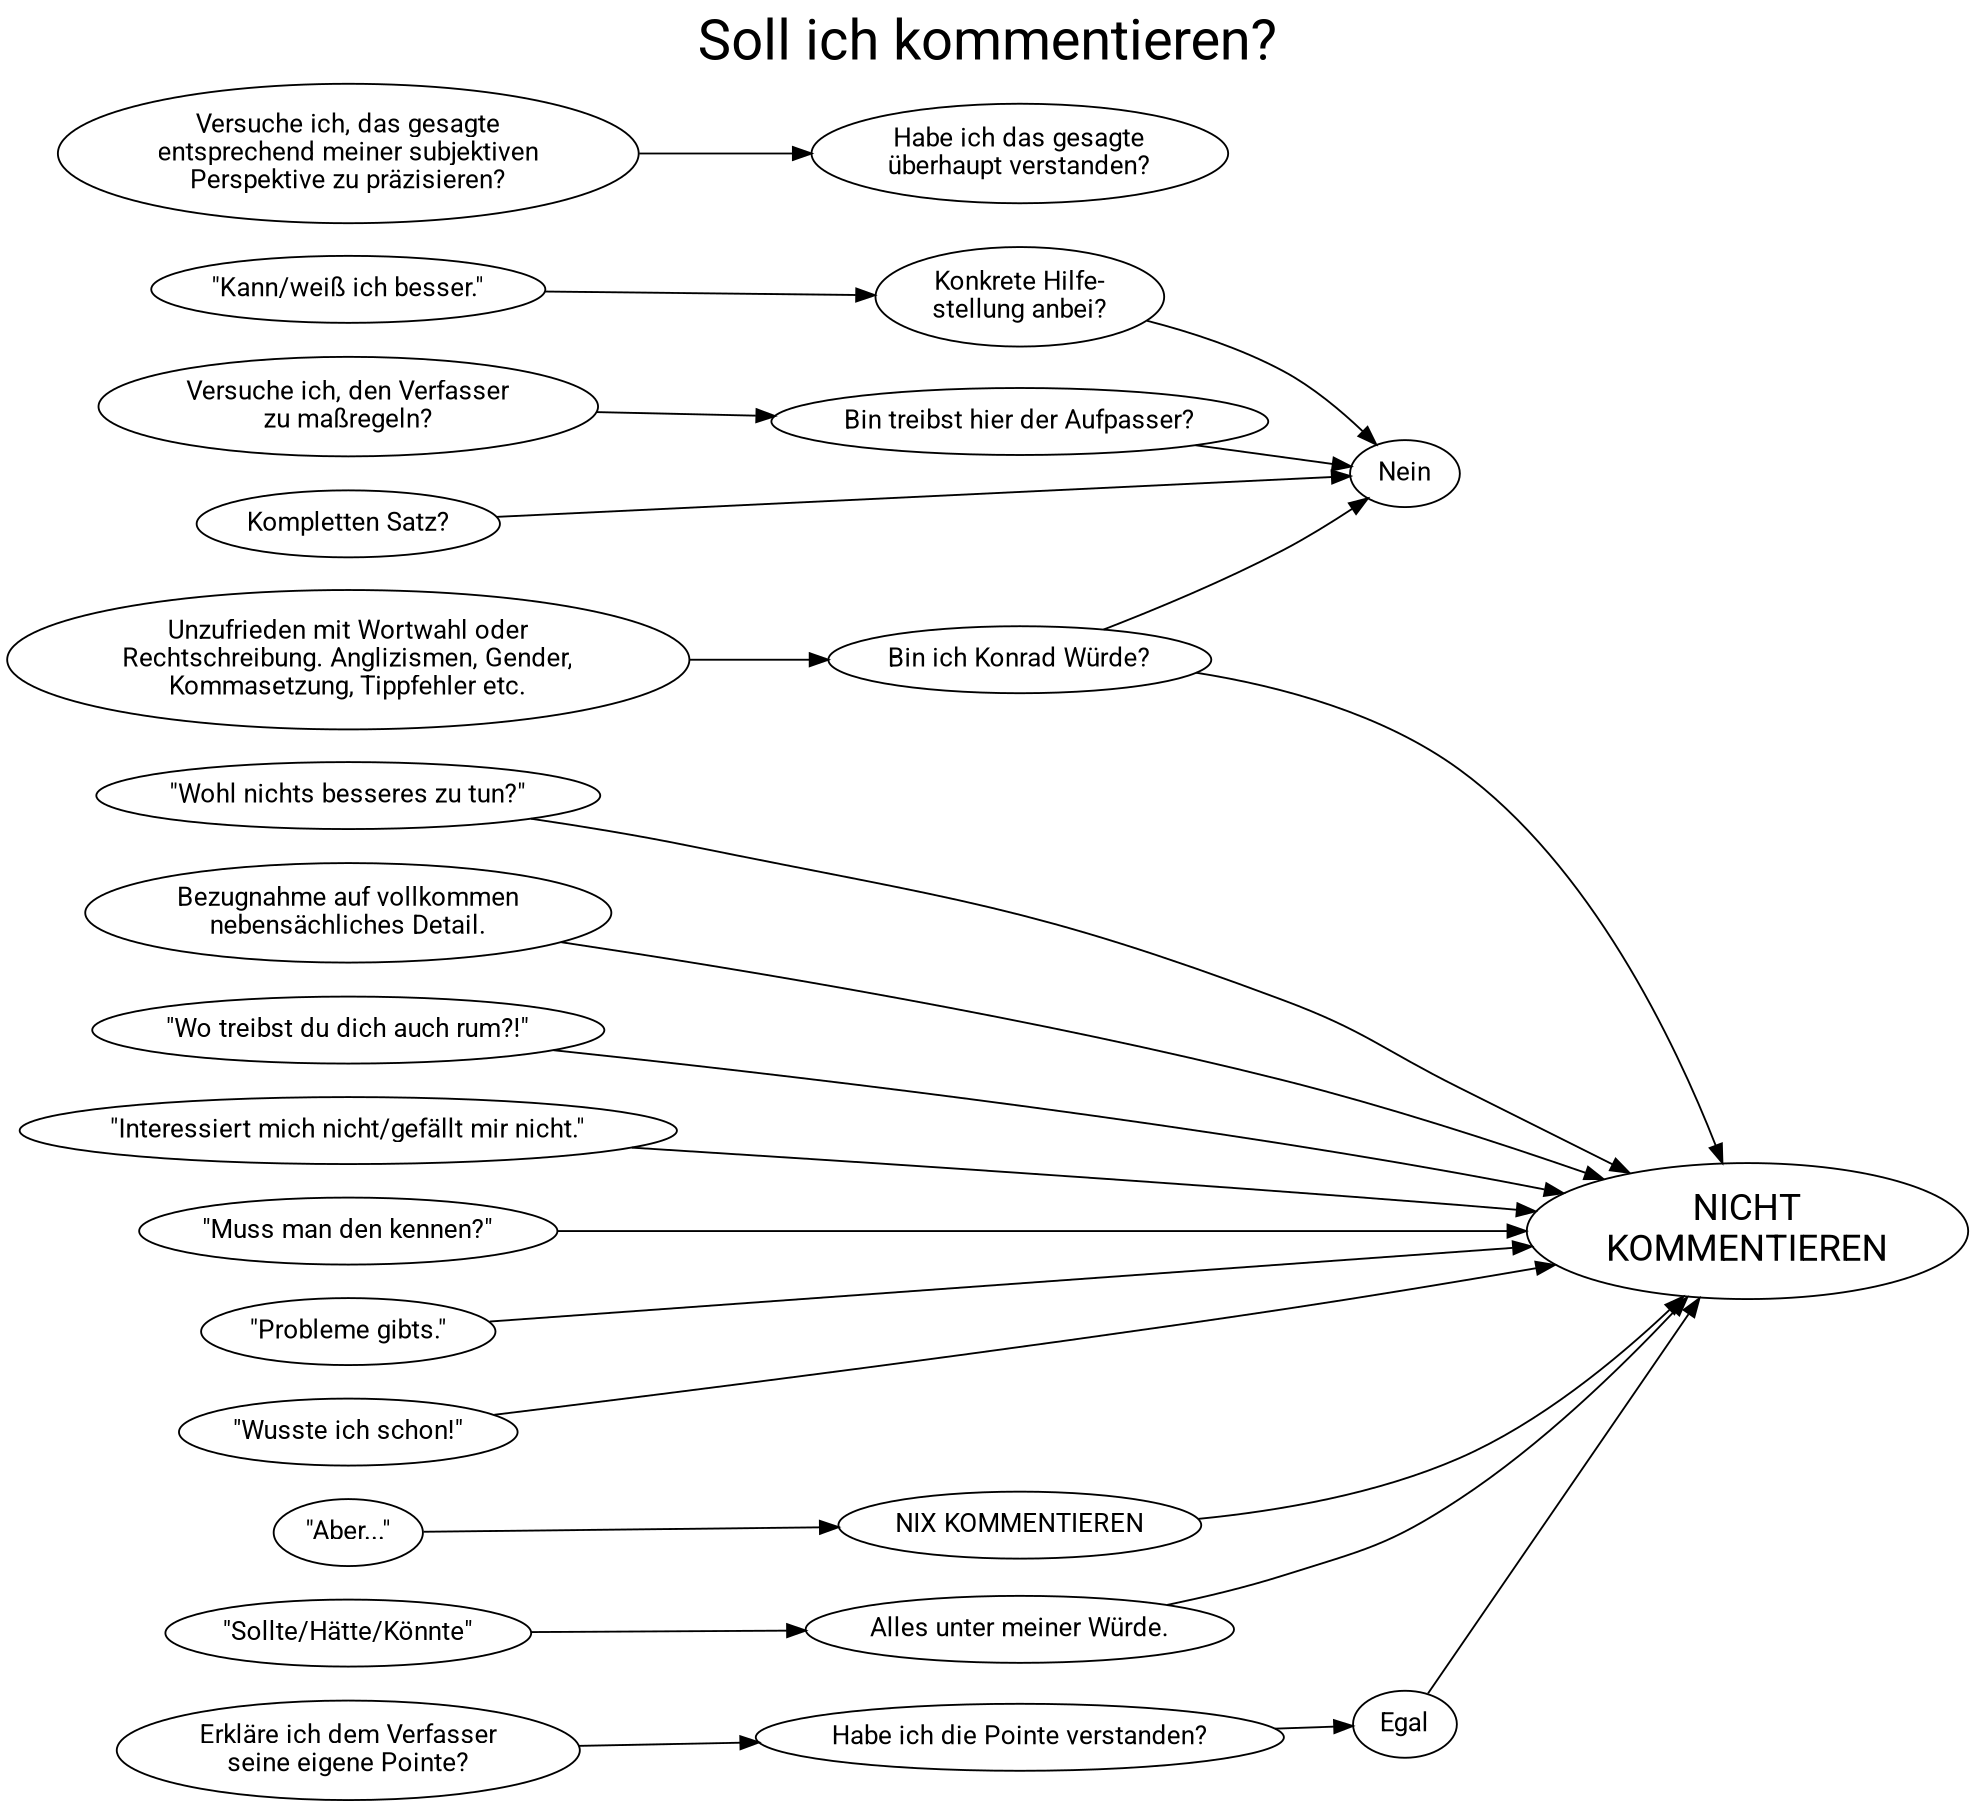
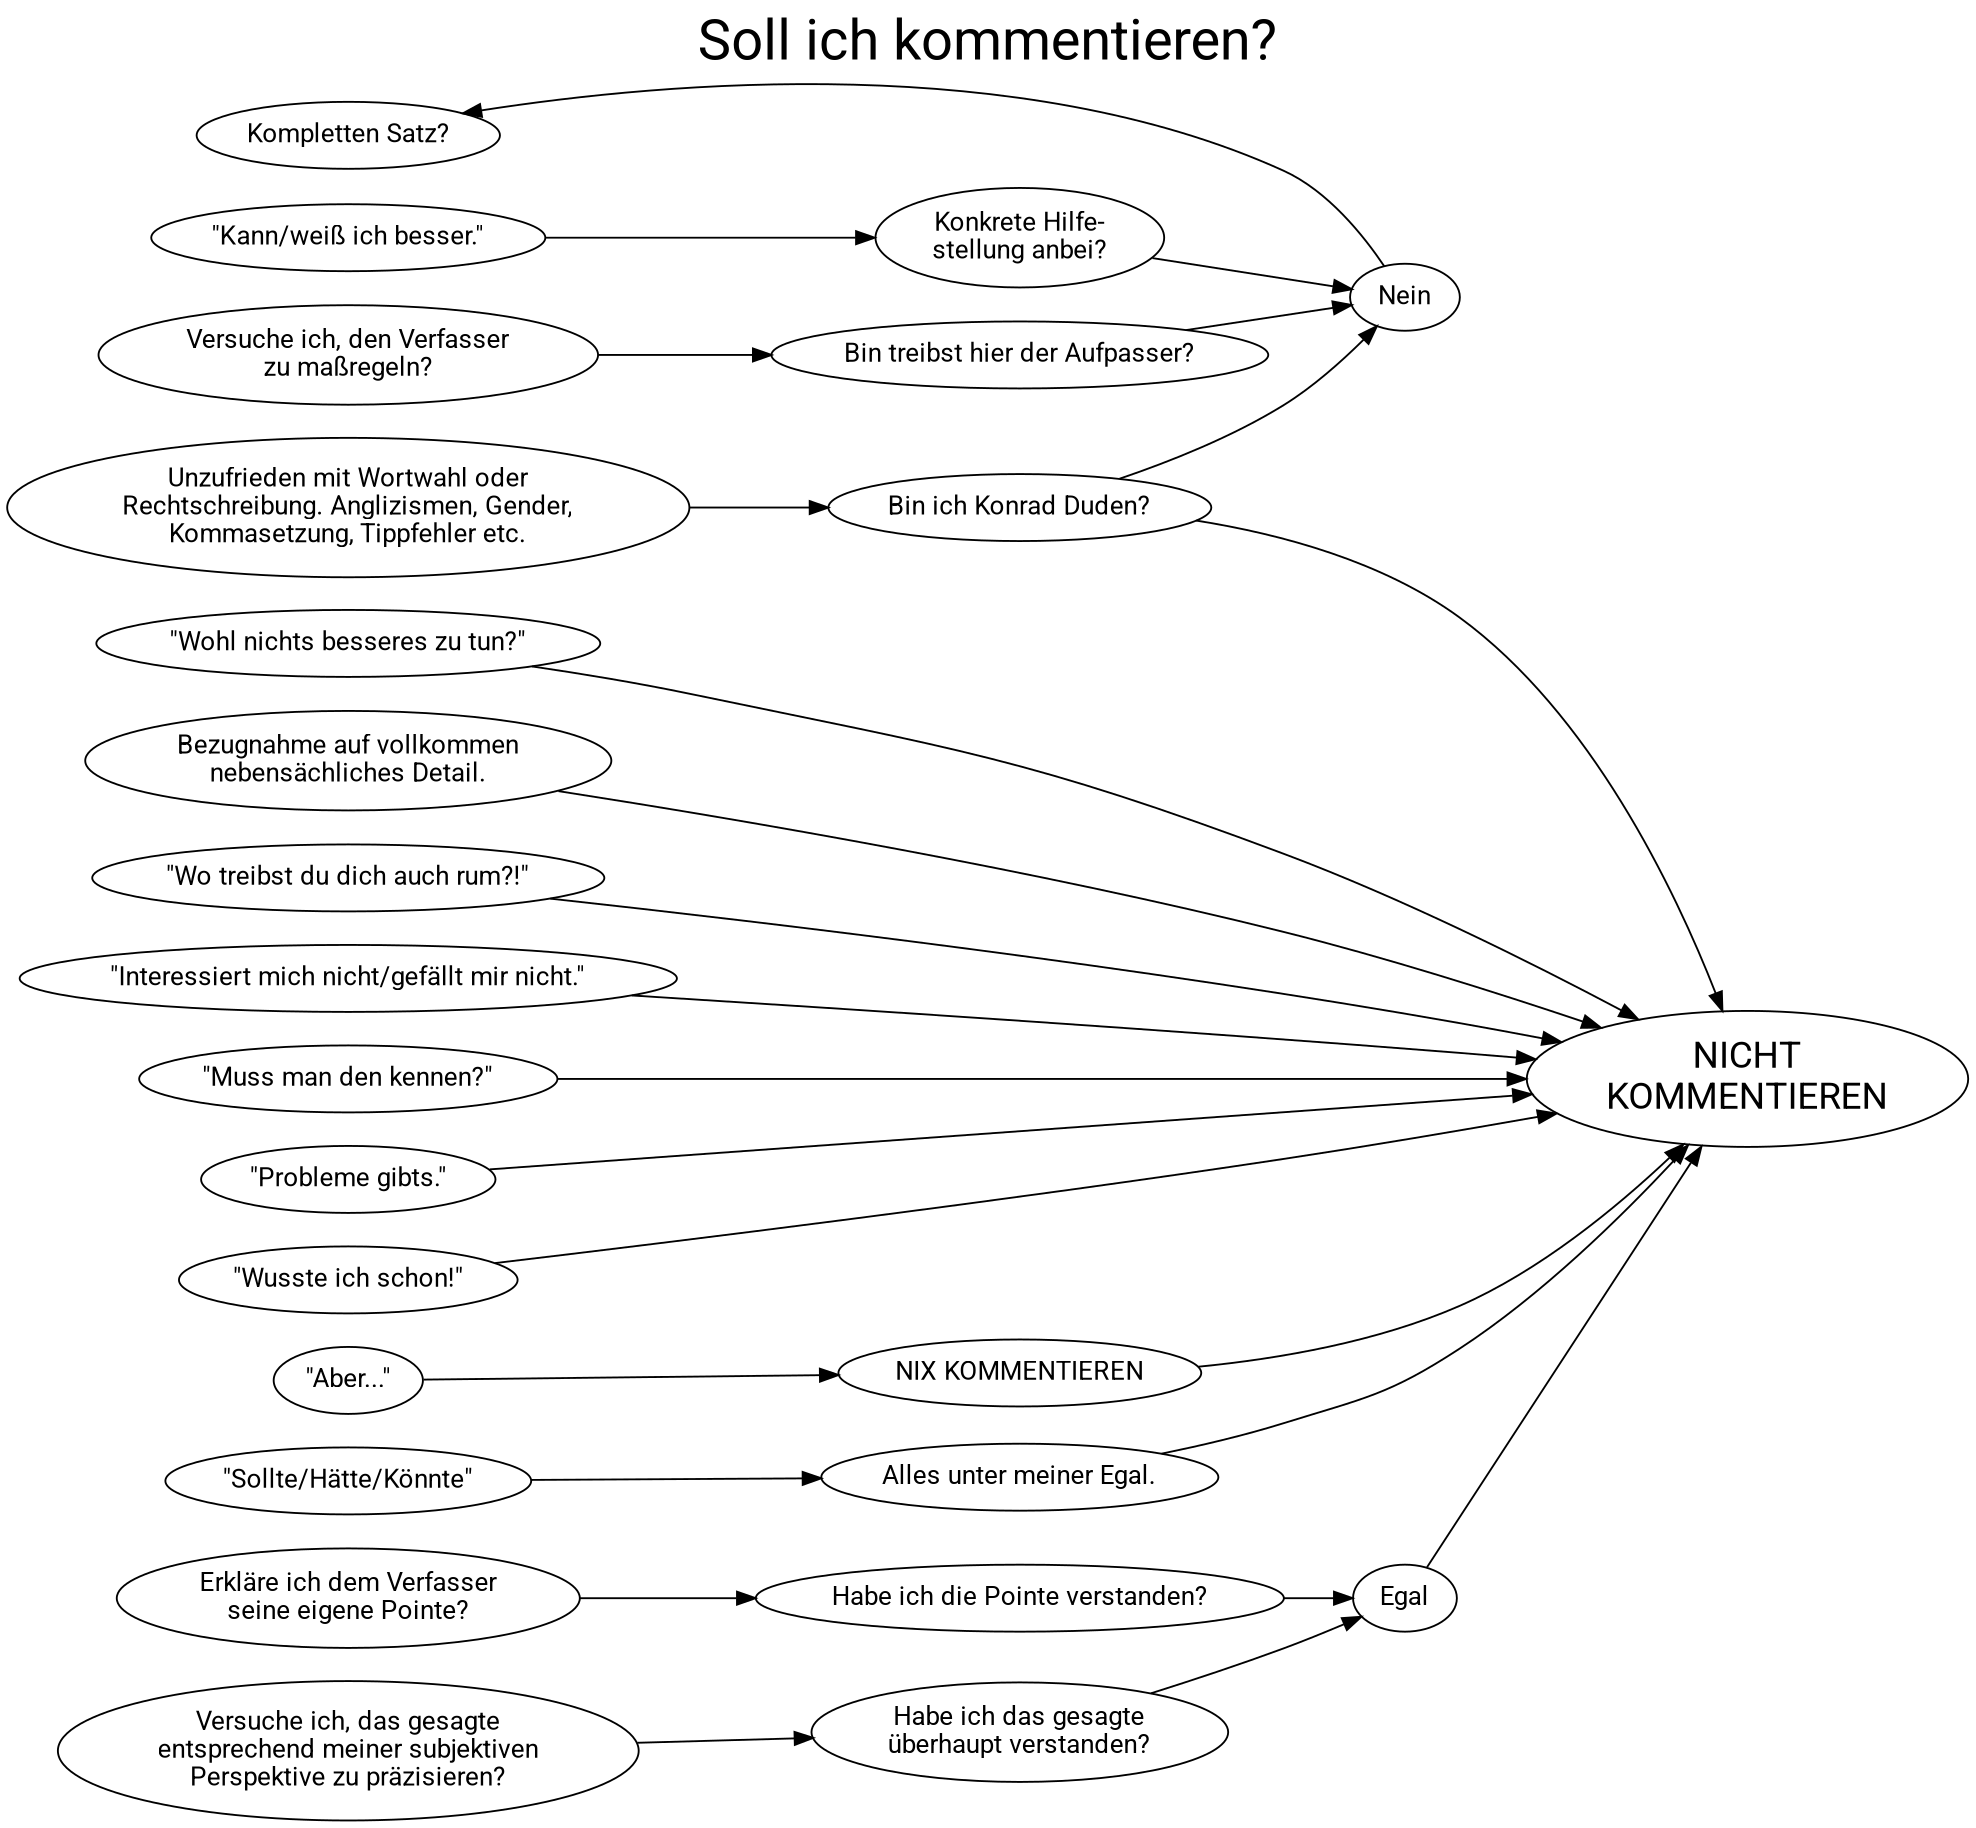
edge "Kompletten Satz?" -> "Nein": reversed
node "Bin ich Konrad Würde?": label "Bin ich Konrad Würde?" -> "Bin ich Konrad Duden?"
node "Alles unter meiner Würde.": label "Alles unter meiner Würde." -> "Alles unter meiner Egal."
edge "Habe ich das gesagte überhaupt verstanden?" -> "Egal": added
